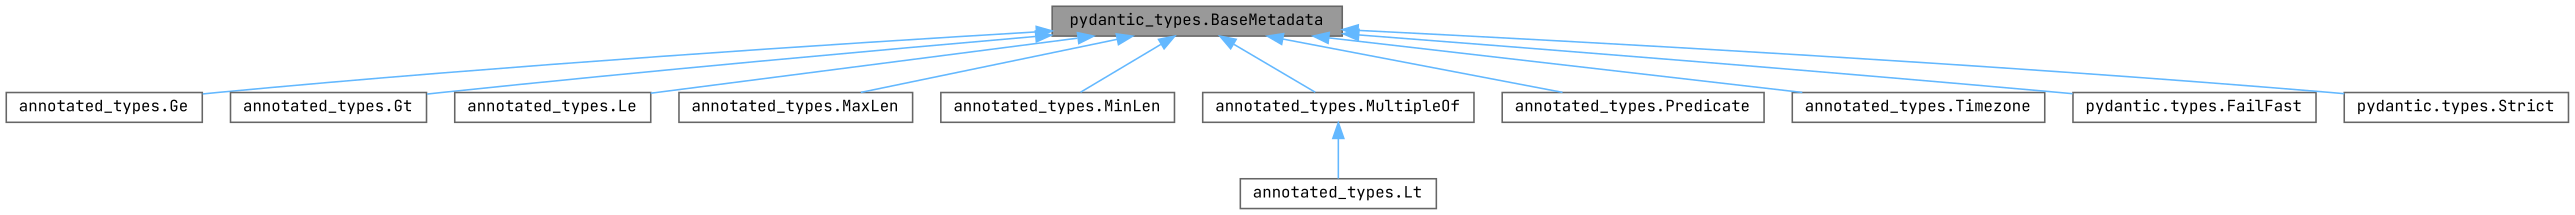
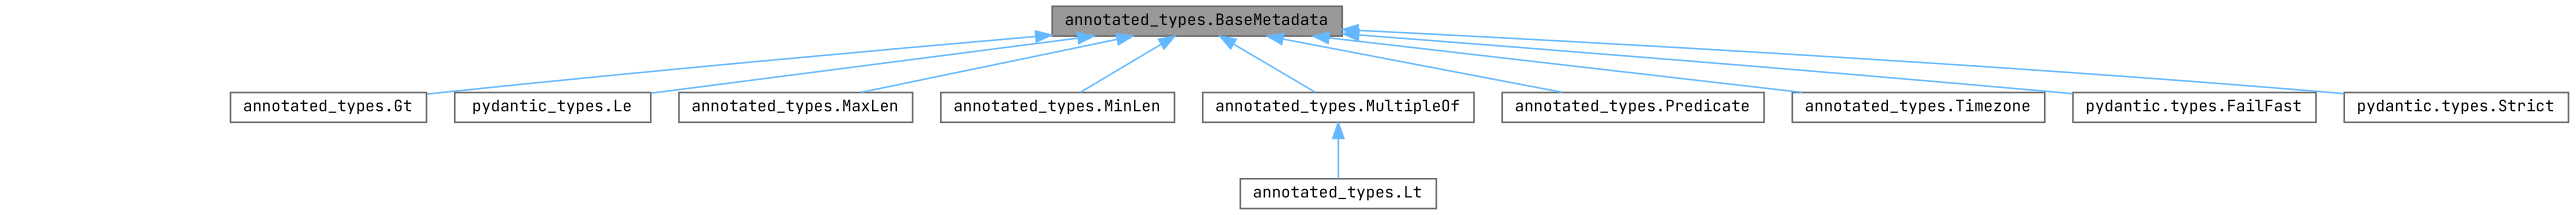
node "pydantic_types.BaseMetadata": label "pydantic_types.BaseMetadata" -> "annotated_types.BaseMetadata"
node "annotated_types.Ge": removed
node "annotated_types.Le": label "annotated_types.Le" -> "pydantic_types.Le"
